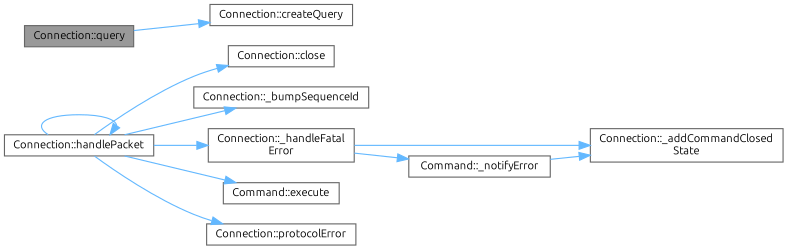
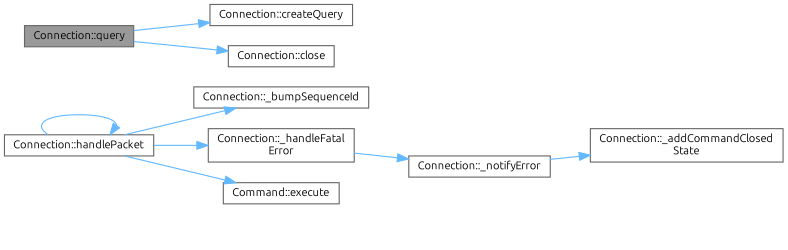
edge "Connection::handlePacket" -> "Connection::close": now "Connection::query" -> "Connection::close"
edge "Connection::_handleFatal Error" -> "Connection::_addCommandClosed State": removed
node "Command::_notifyError": label "Command::_notifyError" -> "Connection::_notifyError"
node "Connection::protocolError": removed
